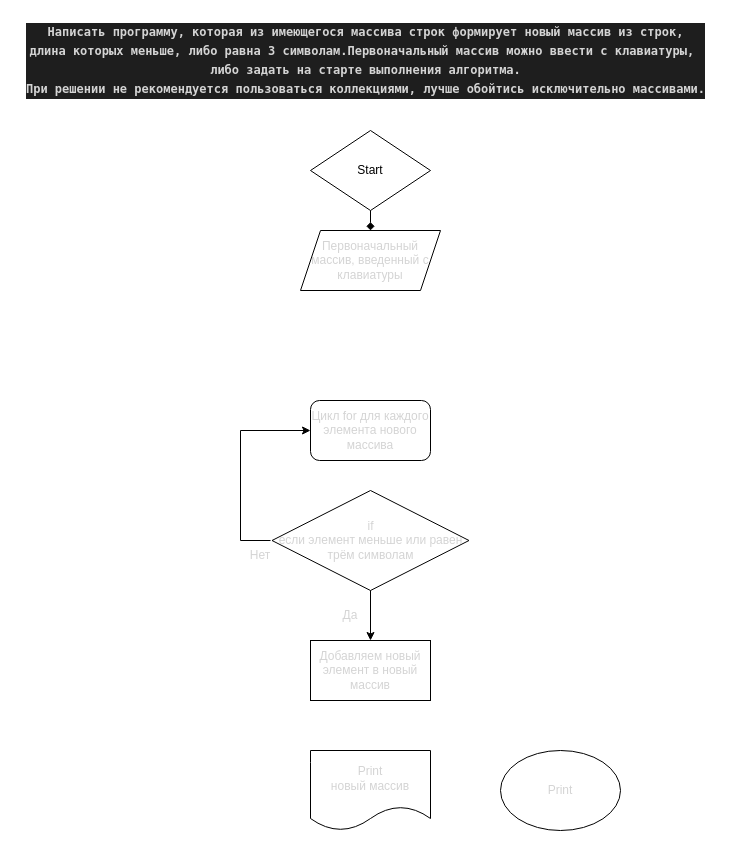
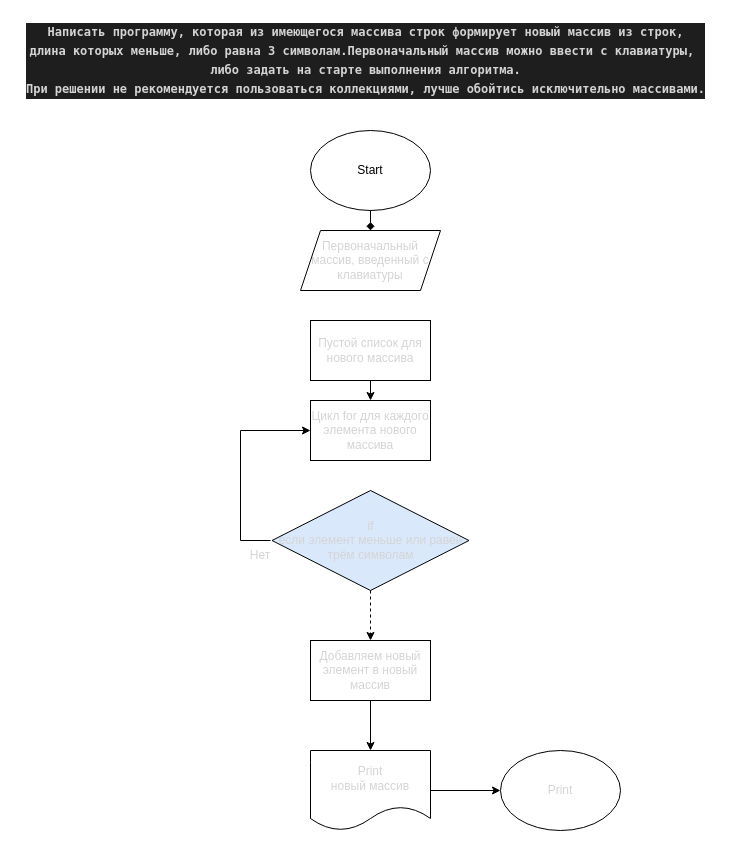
node "Start": shape diamond -> ellipse
node "Пустой список для нового массива": added
edge "Пустой список для нового массива" -> "Цикл for для каждого элемента нового массива": added
node "Цикл for для каждого элемента нового массива": shape rounded rectangle -> rectangle
node "if если элемент меньше или равен трём символам": fillcolor #ffffff -> #dae8fc
edge "if если элемент меньше или равен трём символам" -> "Добавляем новый элемент в новый массив": style solid -> dashed
node "Да": removed
edge "Добавляем новый элемент в новый массив" -> "Print новый массив": added
edge "Print новый массив" -> "Print": added
